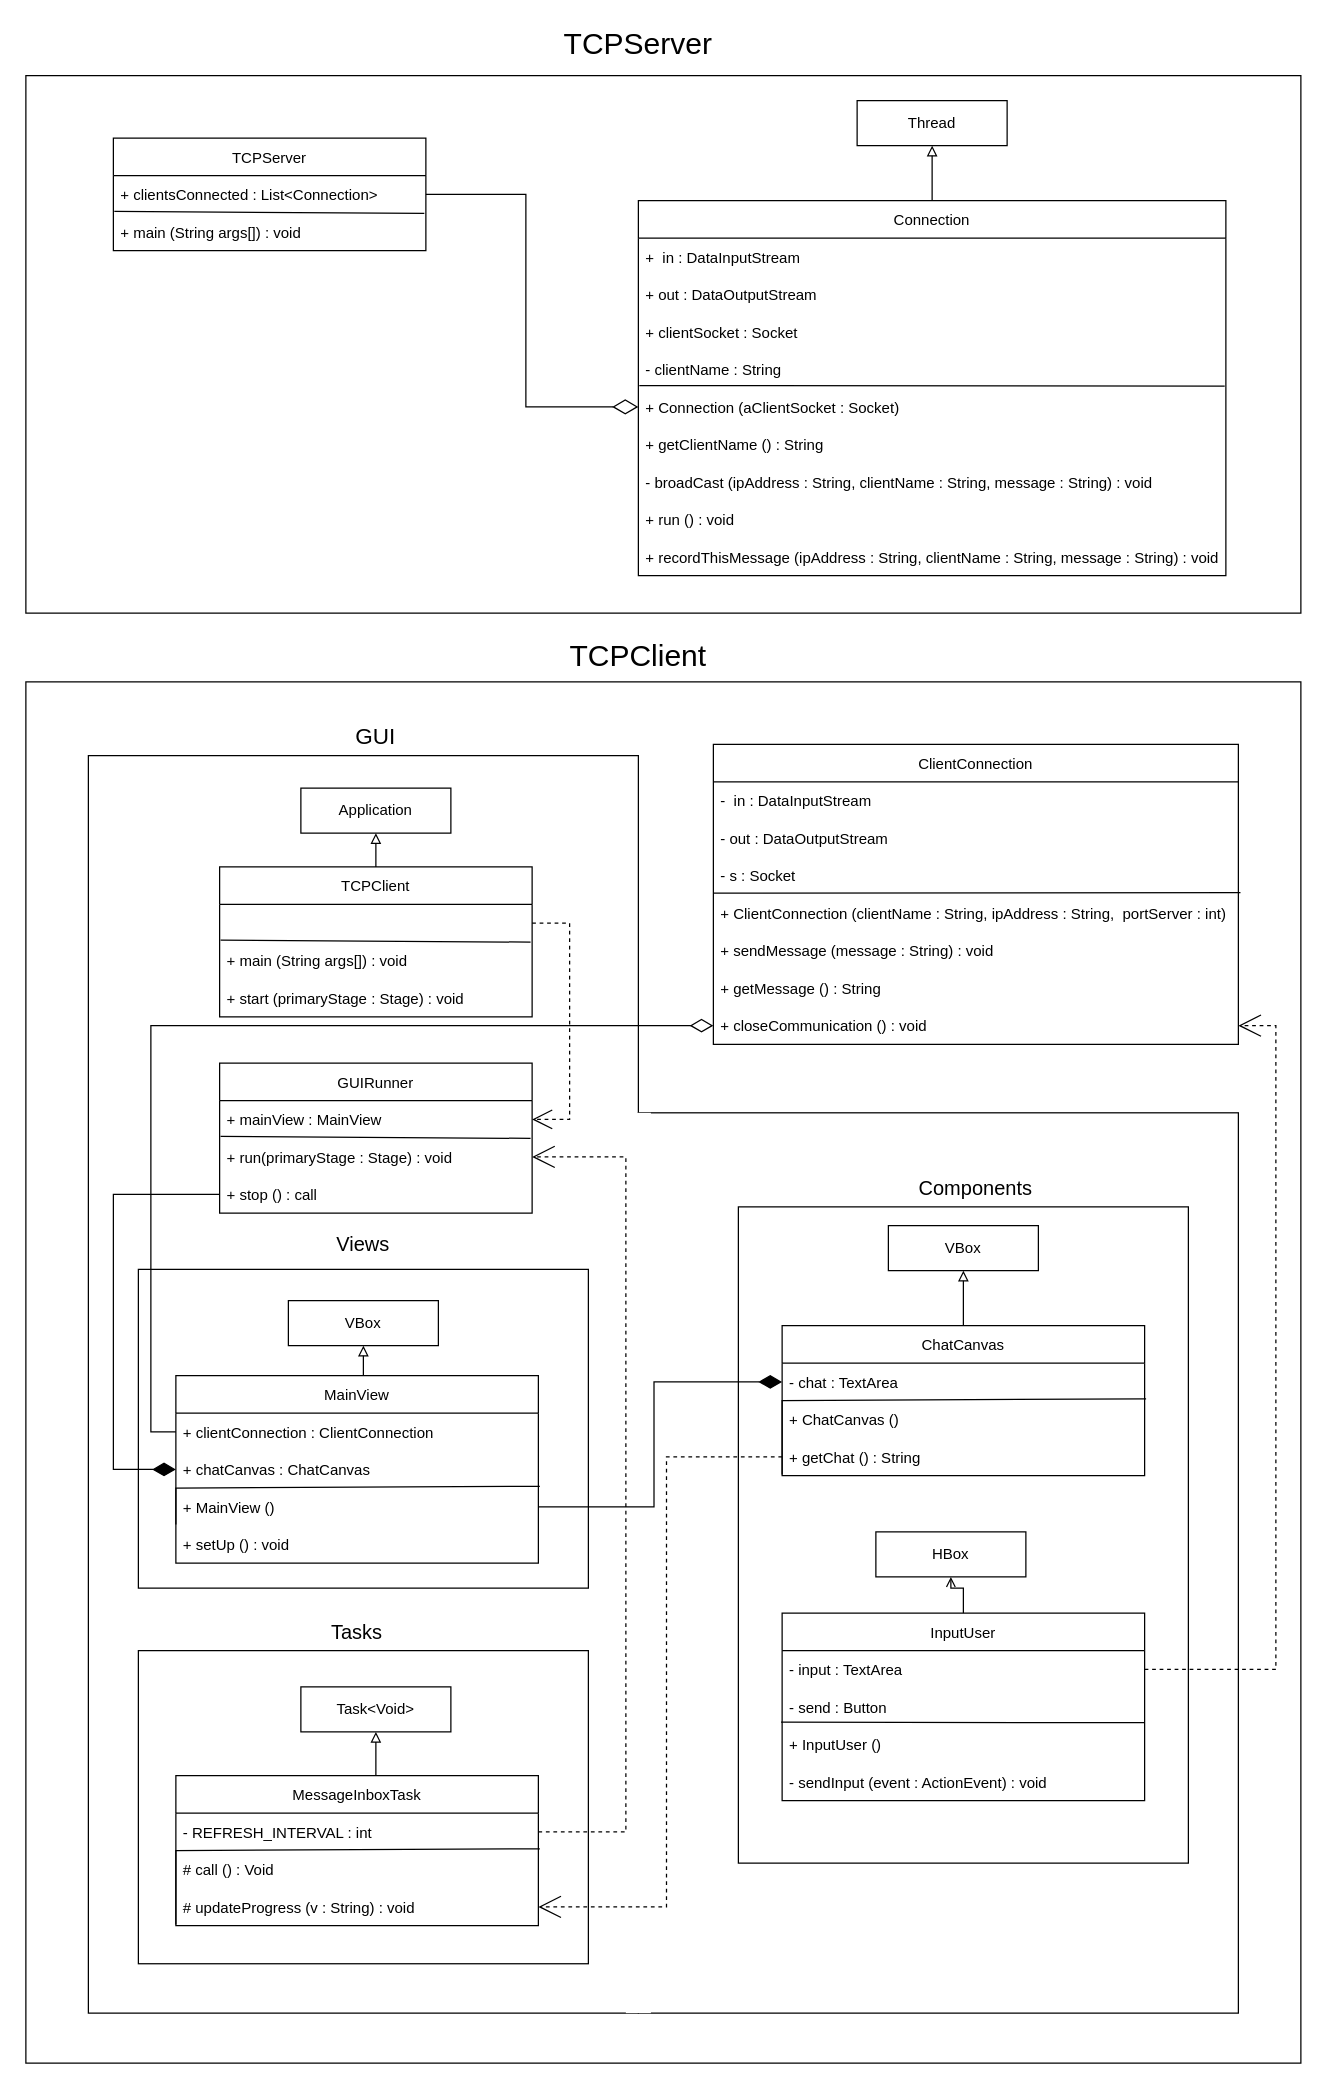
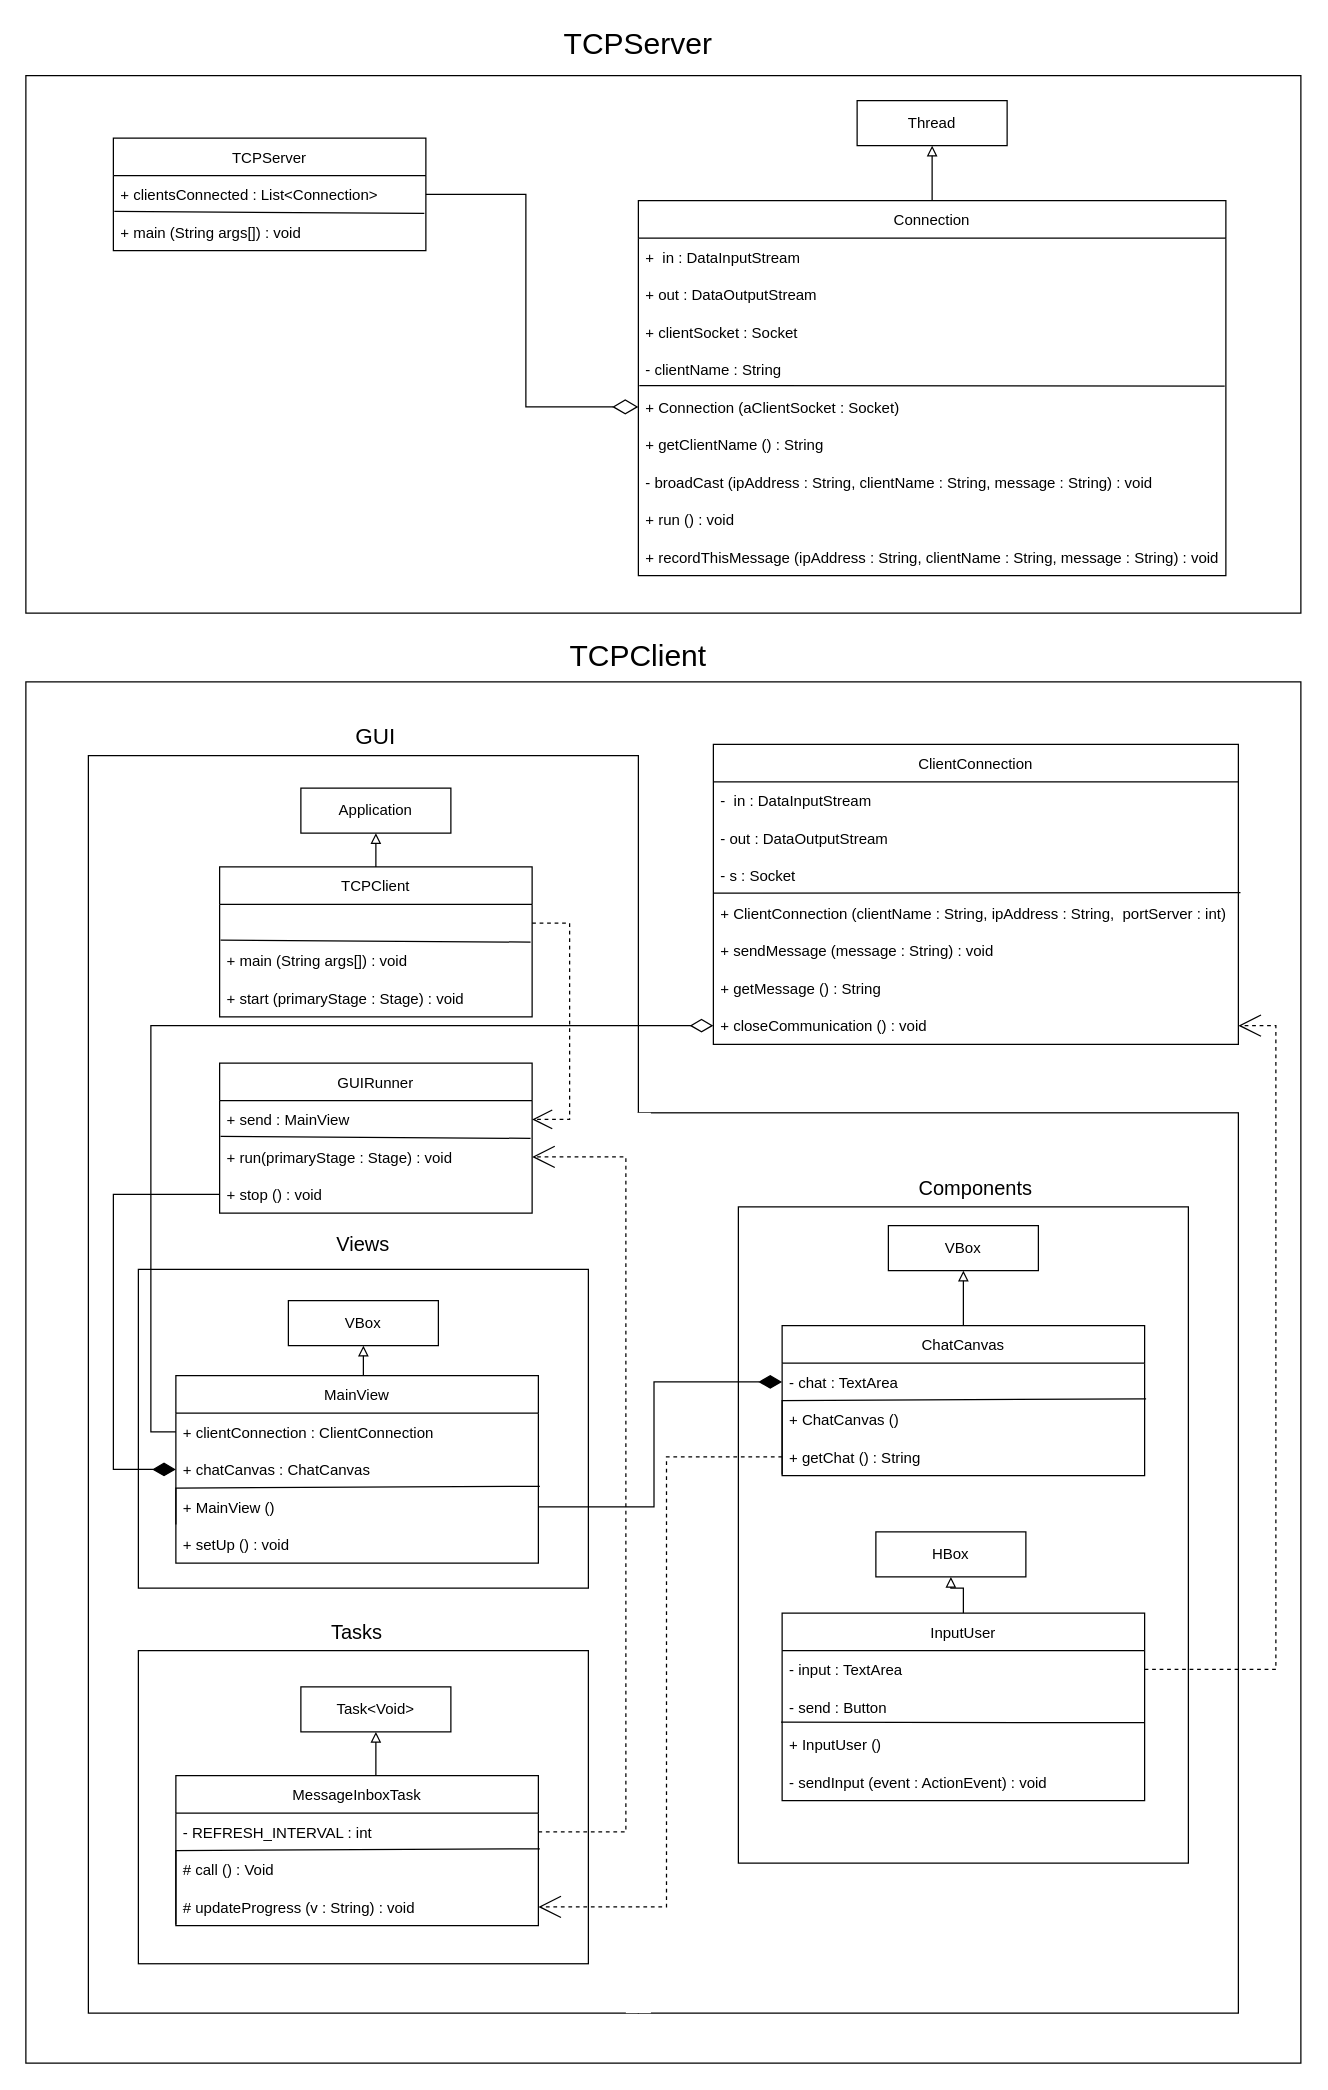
node "+ mainView : MainView": label "+ mainView : MainView" -> "+ send : MainView"
node "+ stop () : call": label "+ stop () : call" -> "+ stop () : void"
edge "InputUser" -> "HBox": arrowhead open -> block
